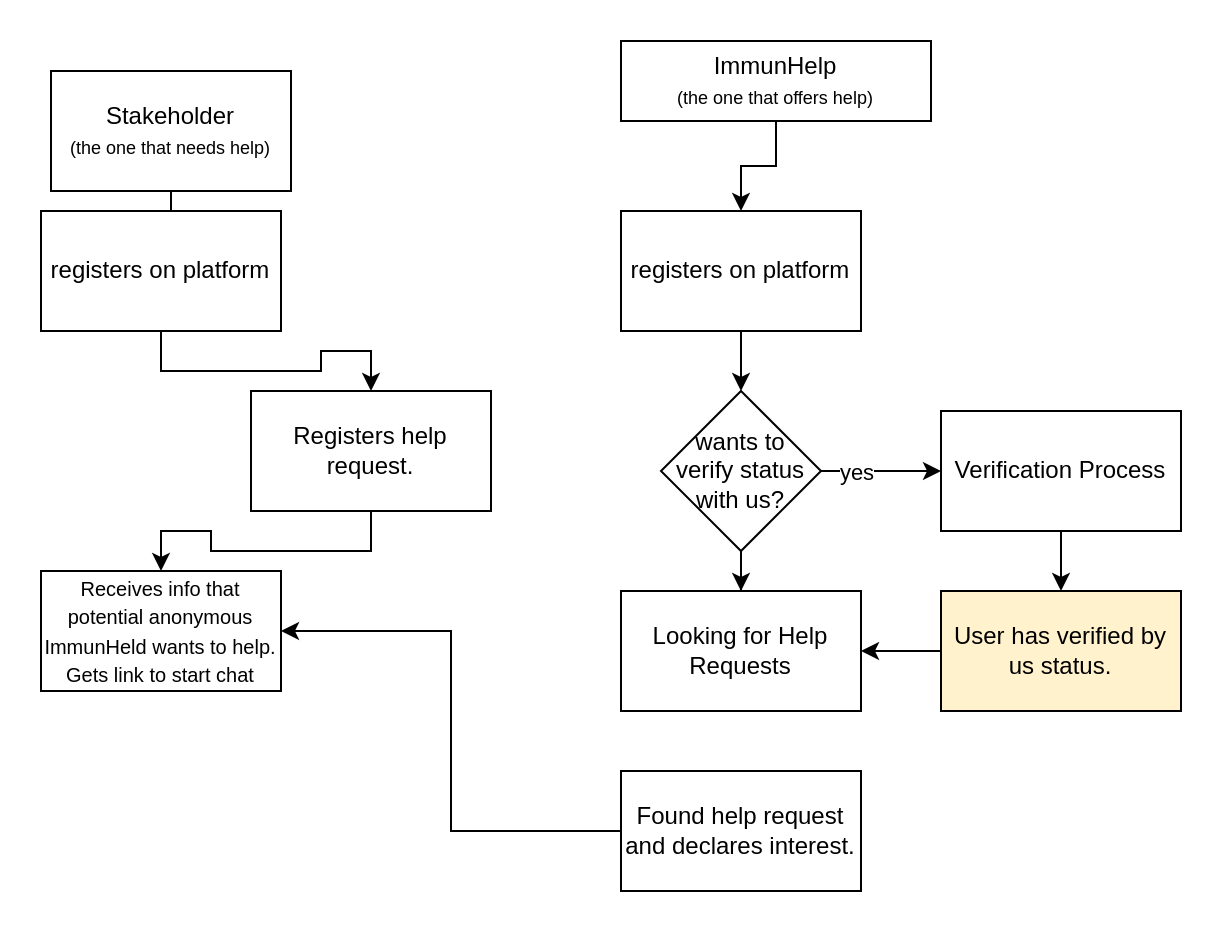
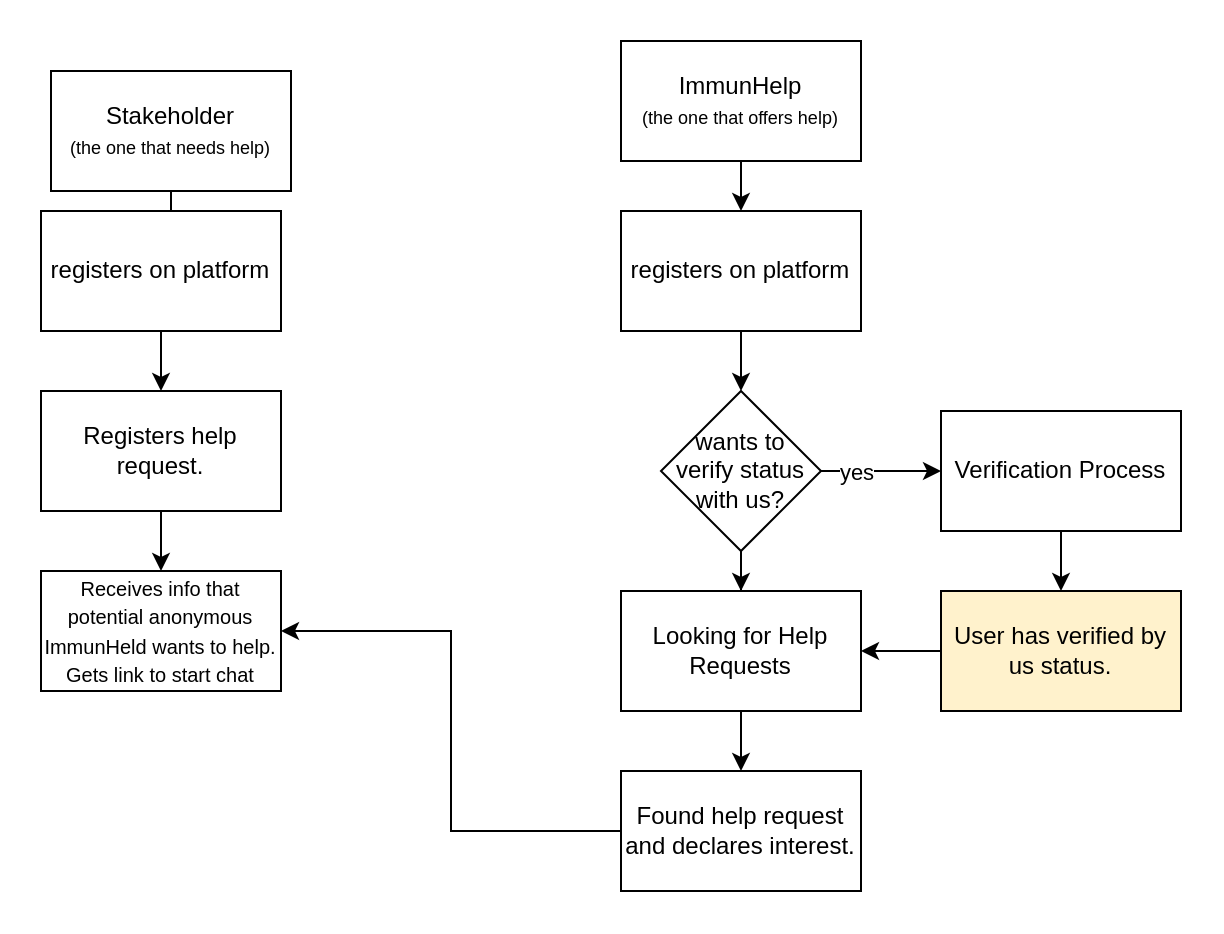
node "ImmunHelp (the one that offers help)": size 310x80 -> 240x120
node "Registers help request.": moved (371, 451) -> (161, 451)
edge "Looking for Help Requests" -> "Found help request and declares interest.": added
